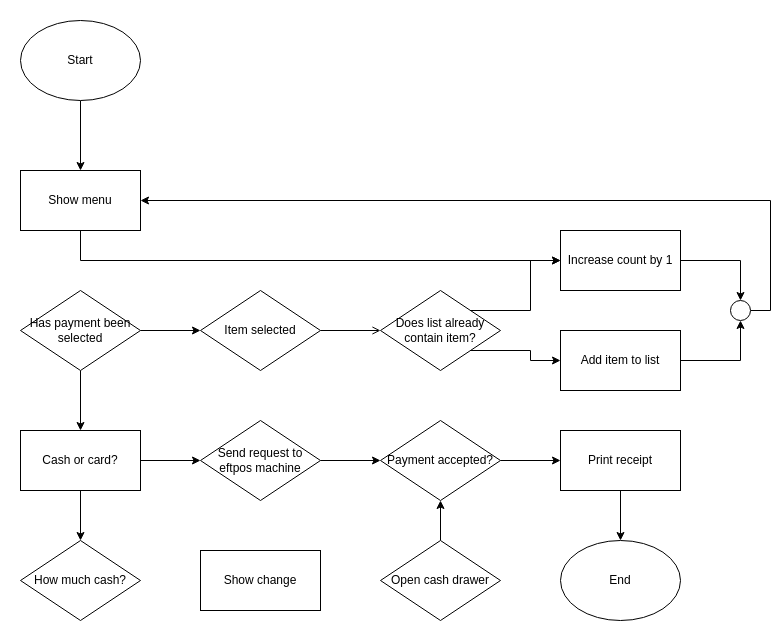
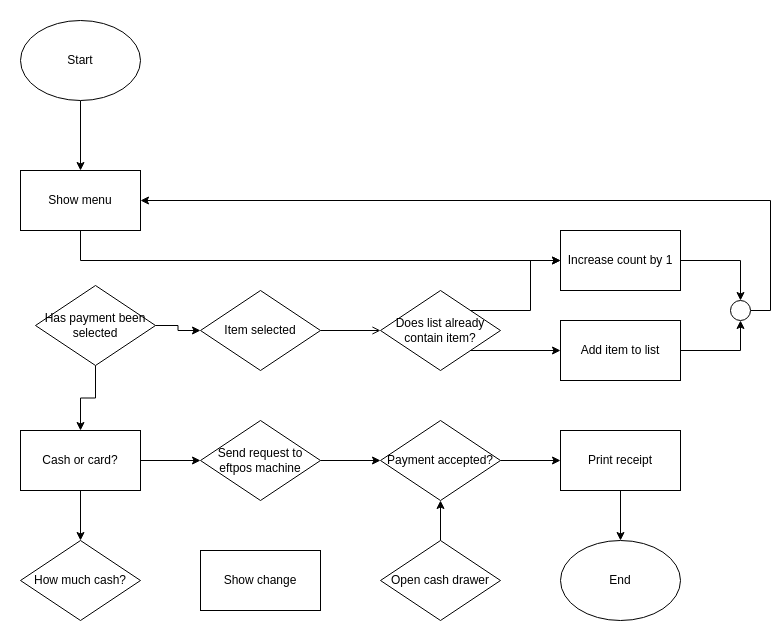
node "Has payment been selected": moved (81, 331) -> (96, 326)
node "Add item to list": moved (621, 361) -> (621, 351)
